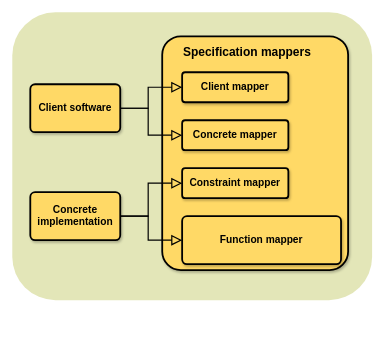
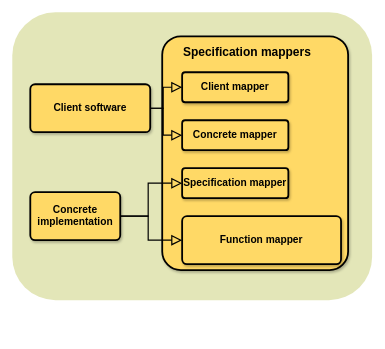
node "Client software": size 90x48 -> 120x48
node "Constraint mapper": label "Constraint mapper" -> "Specification mapper"
